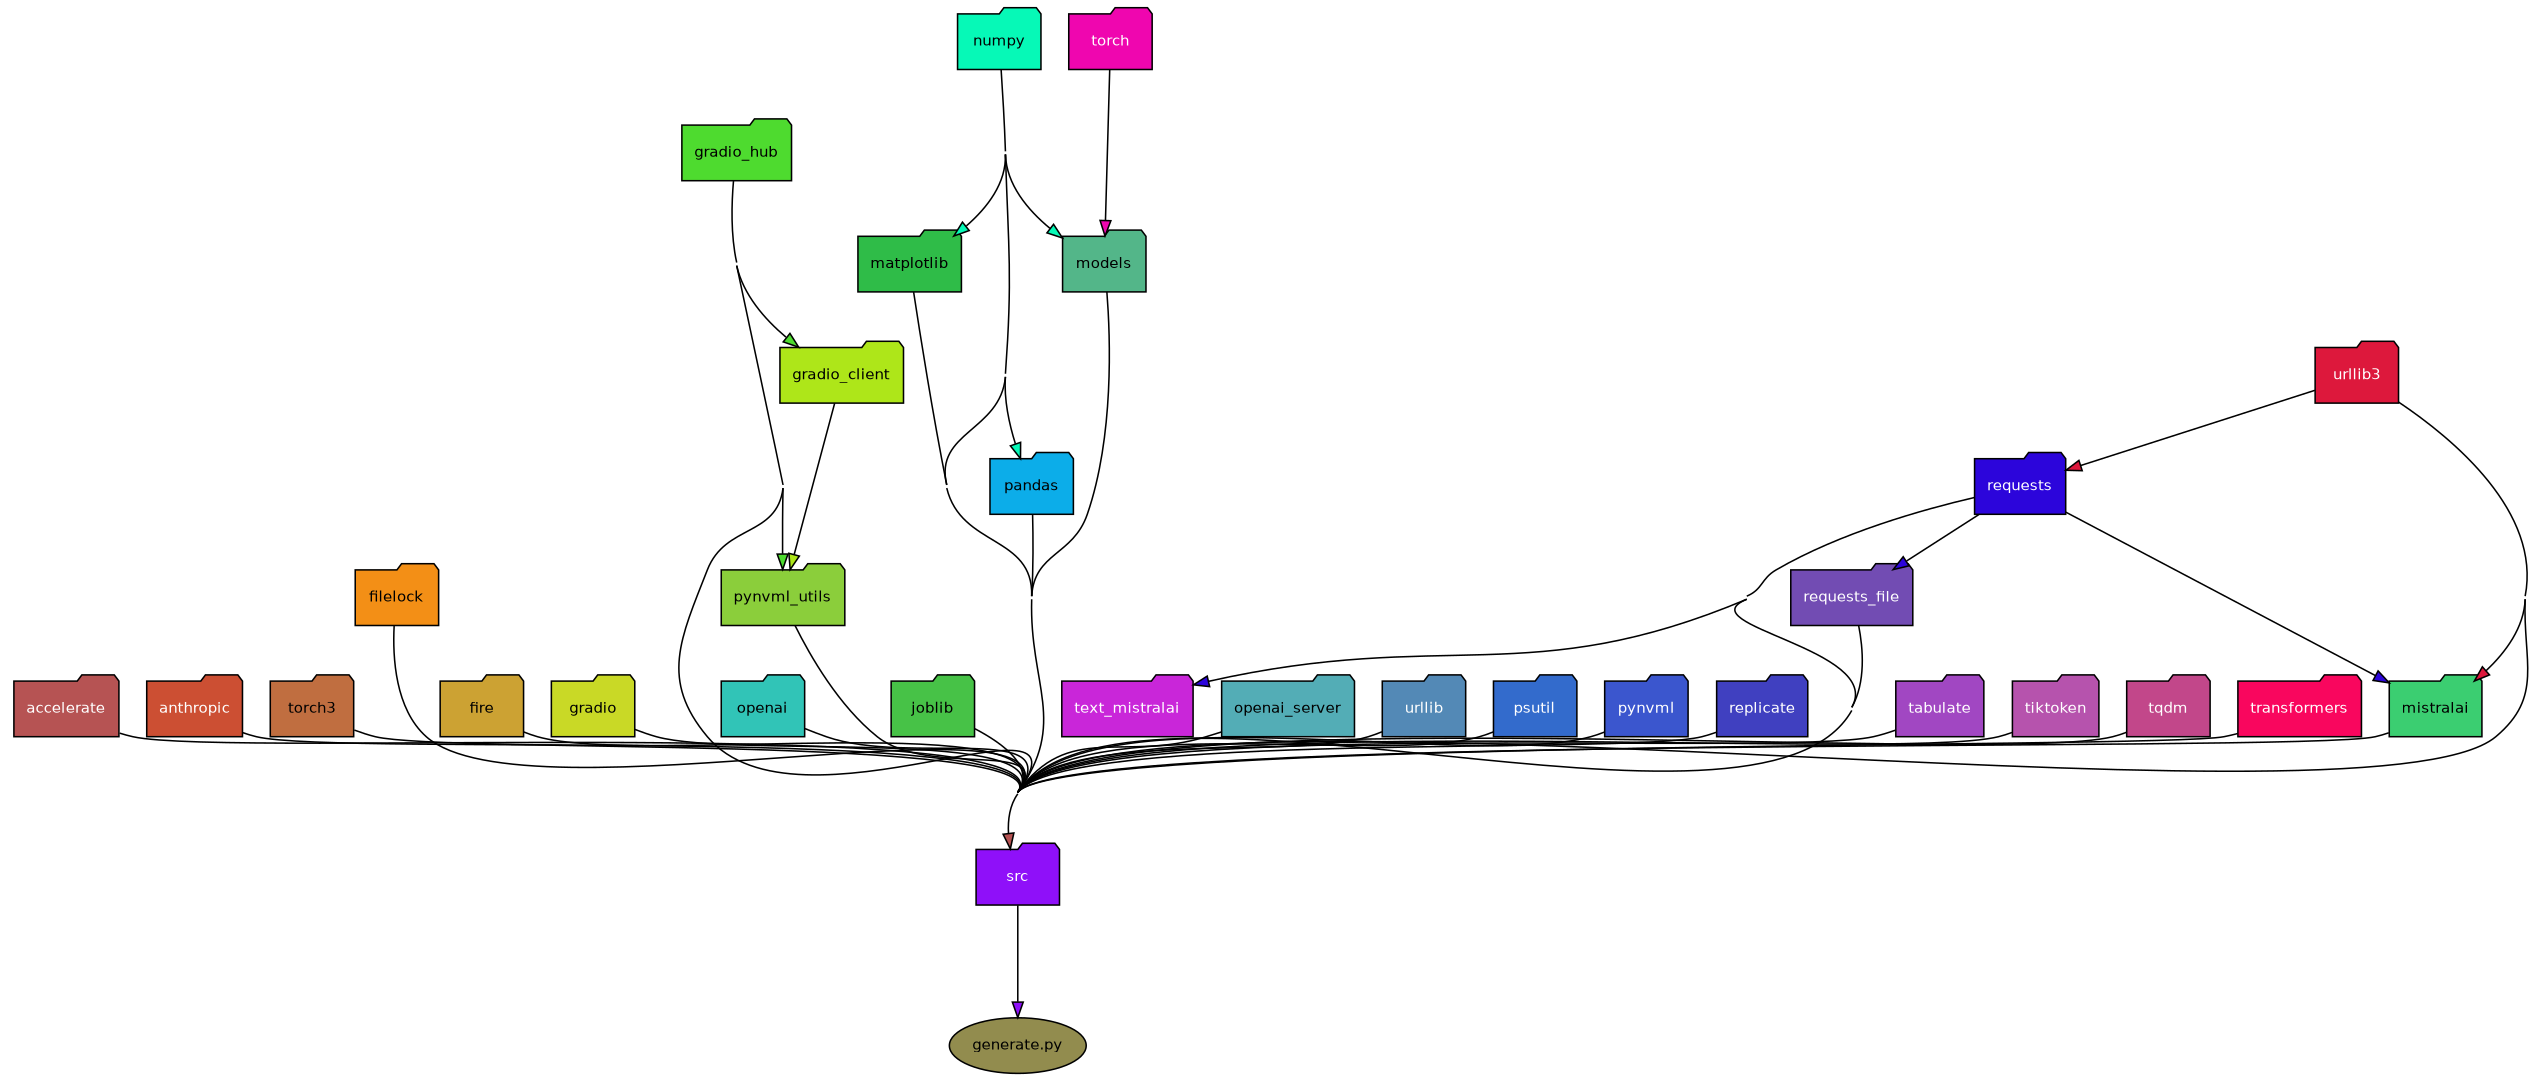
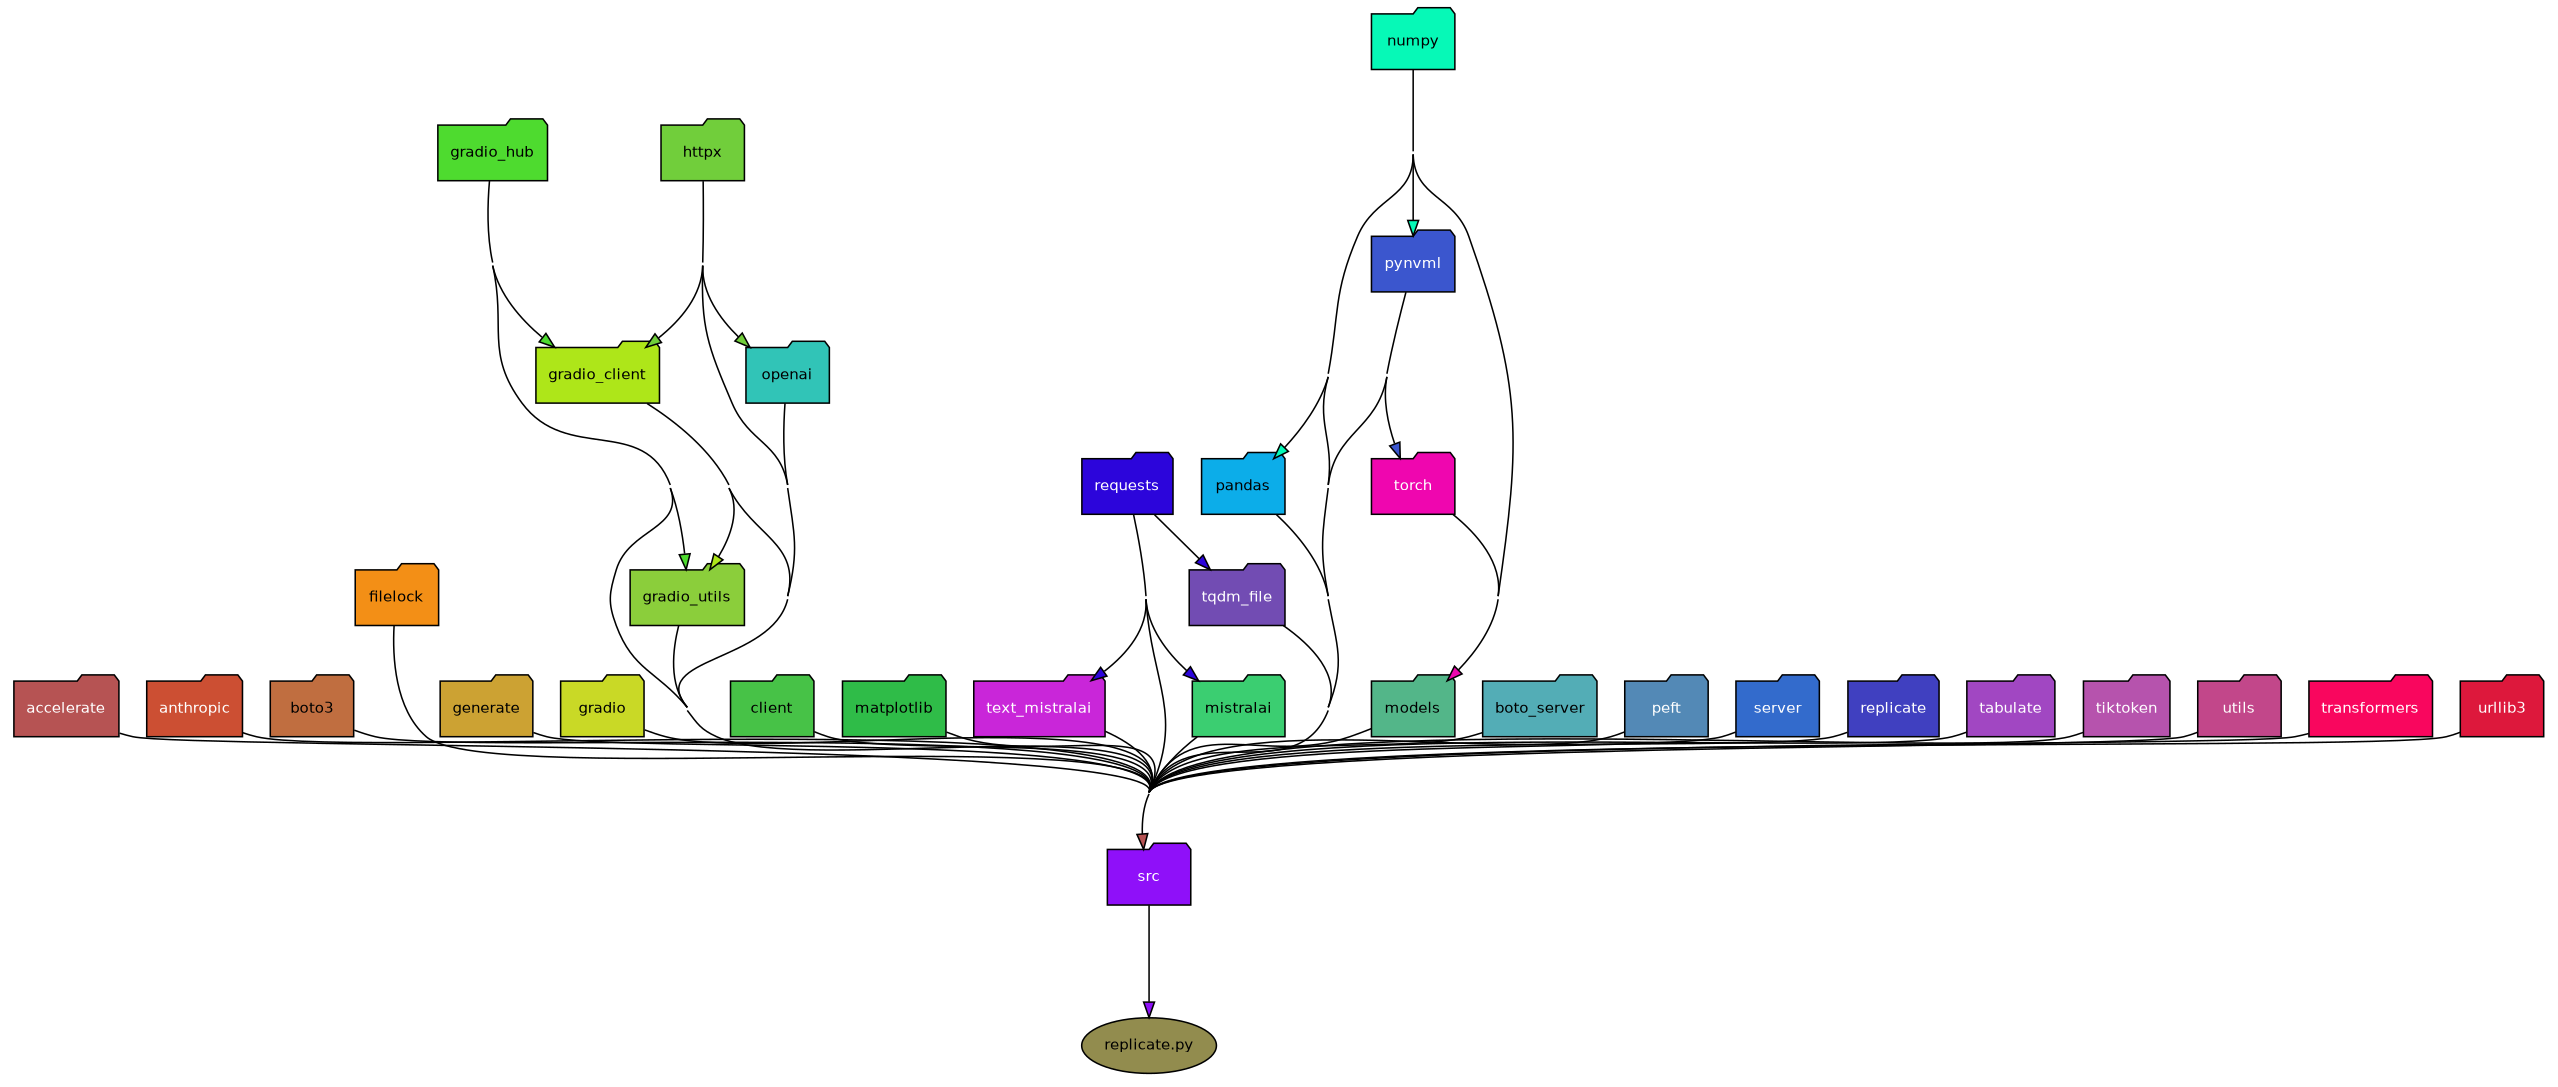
edge "numpy" -> "matplotlib": now "numpy" -> "pynvml"
node "httpx": added
edge "pynvml" -> "torch": added
edge "urllib3" -> "requests": removed
edge "urllib3" -> "mistralai": removed
edge "gradio_client" -> "src": added
node "pynvml_utils": label "pynvml_utils" -> "gradio_utils"
node "requests_file": label "requests_file" -> "tqdm_file"
node "torch3": label "torch3" -> "boto3"
node "fire": label "fire" -> "generate"
node "joblib": label "joblib" -> "client"
node "openai_server": label "openai_server" -> "boto_server"
node "urllib": label "urllib" -> "peft"
node "psutil": label "psutil" -> "server"
node "tqdm": label "tqdm" -> "utils"
edge "text_mistralai" -> "src": added
node "generate.py": label "generate.py" -> "replicate.py"
